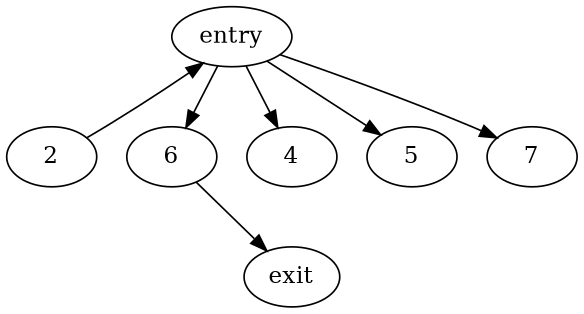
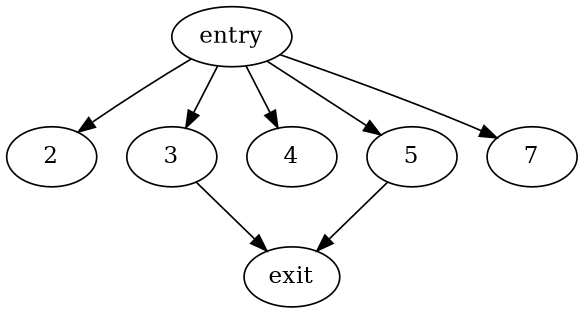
edge "2" -> "entry": reversed
node "6": label "6" -> "3"
edge "5" -> "exit": added
